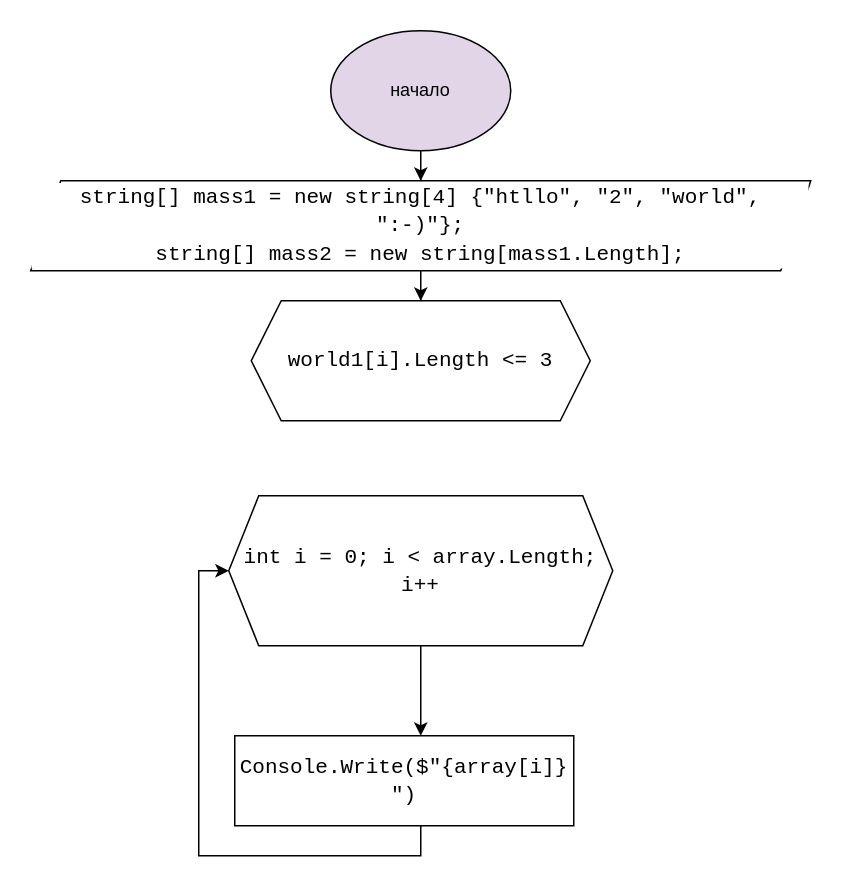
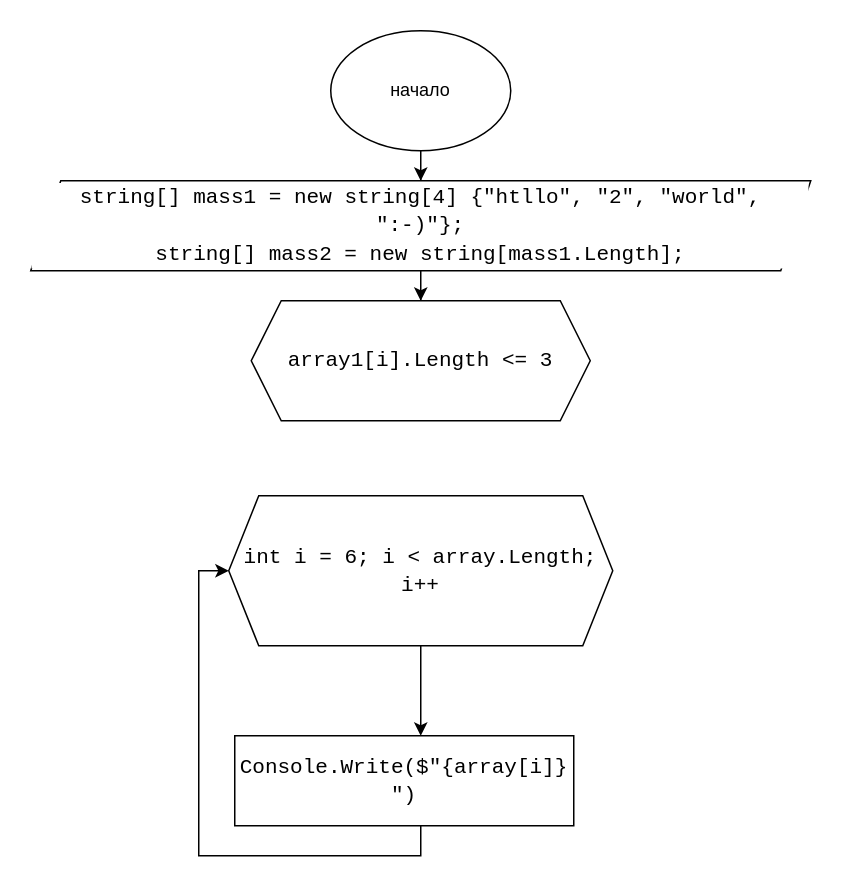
node "начало": fillcolor #e1d5e7 -> #ffffff
node "world1[i].Length <= 3": label "world1[i].Length <= 3" -> "array1[i].Length <= 3"
node "int i = 0; i < array.Length; i++": label "int i = 0; i < array.Length; i++" -> "int i = 6; i < array.Length; i++"
